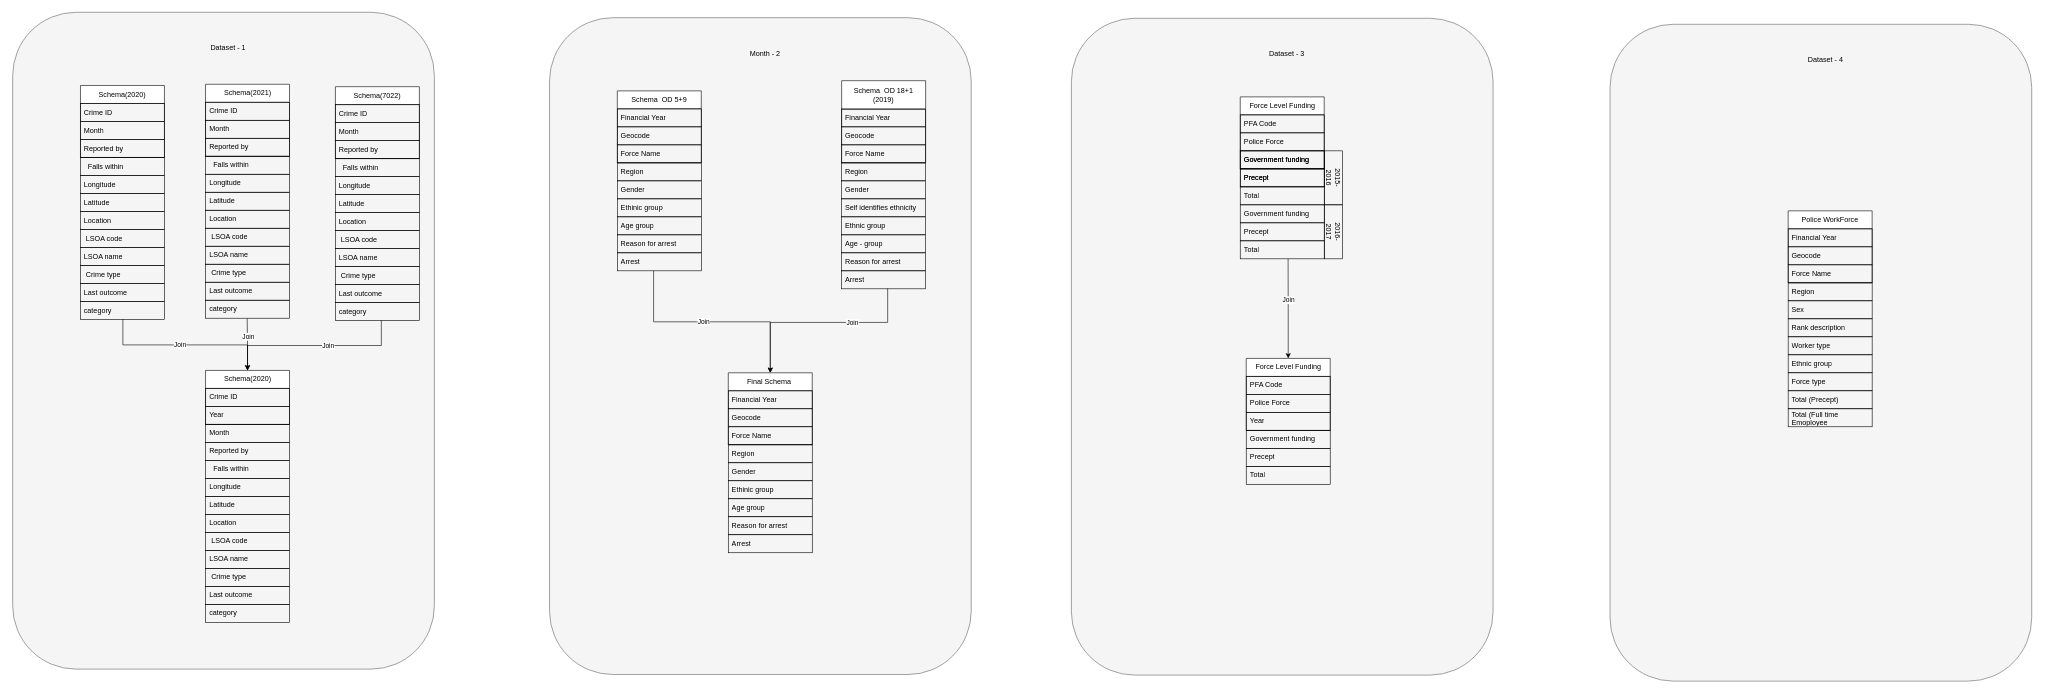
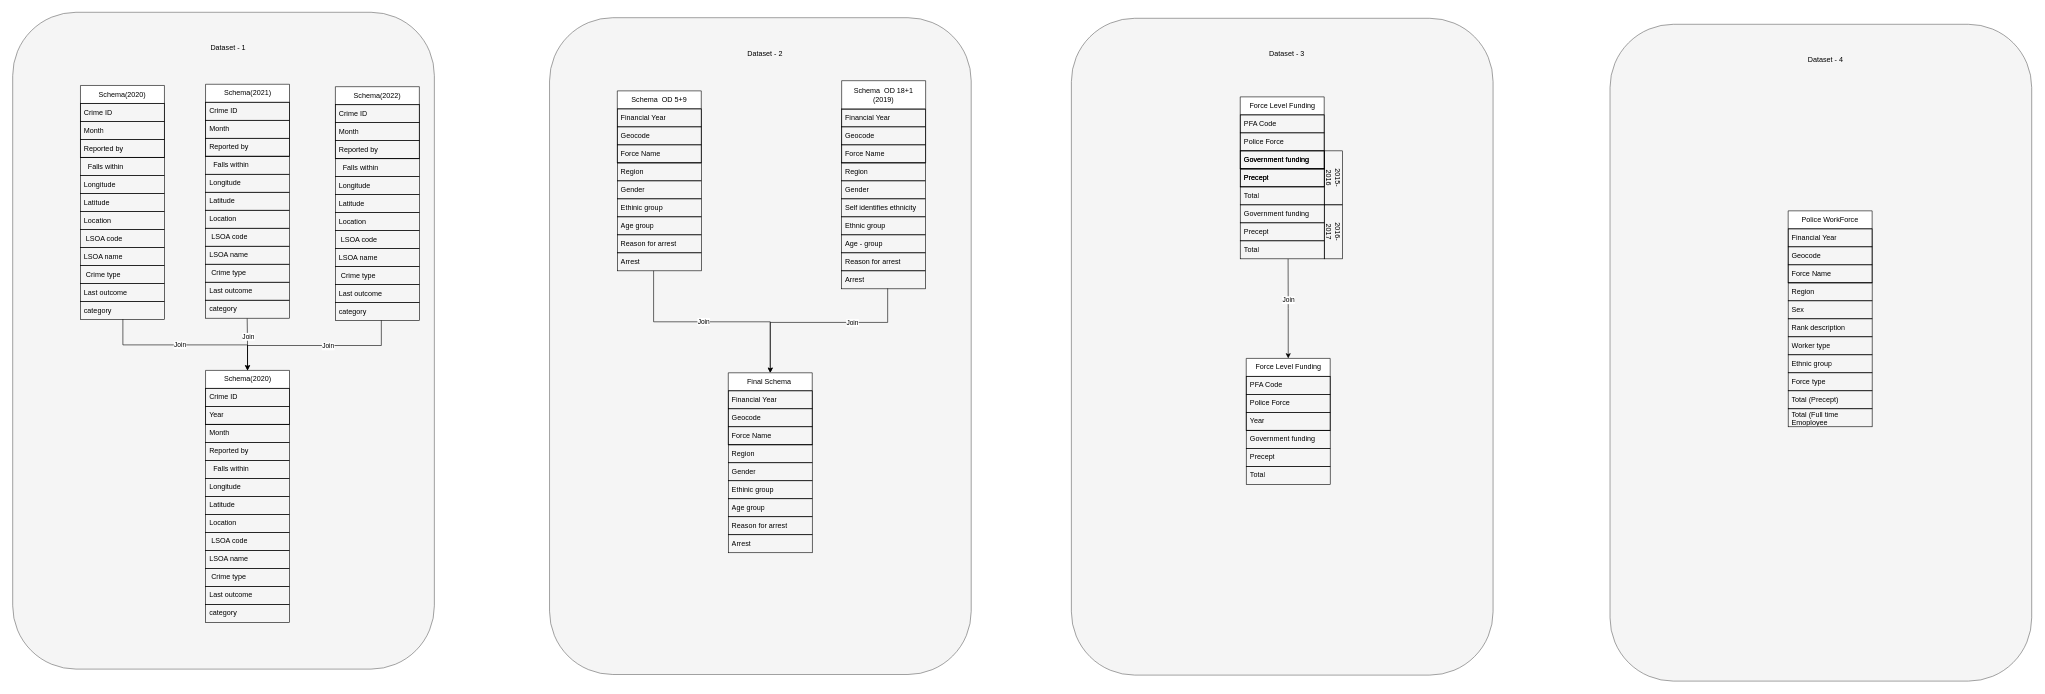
node "Month - 2": label "Month - 2" -> "Dataset - 2"
node "Schema(7022)": label "Schema(7022)" -> "Schema(2022)"
